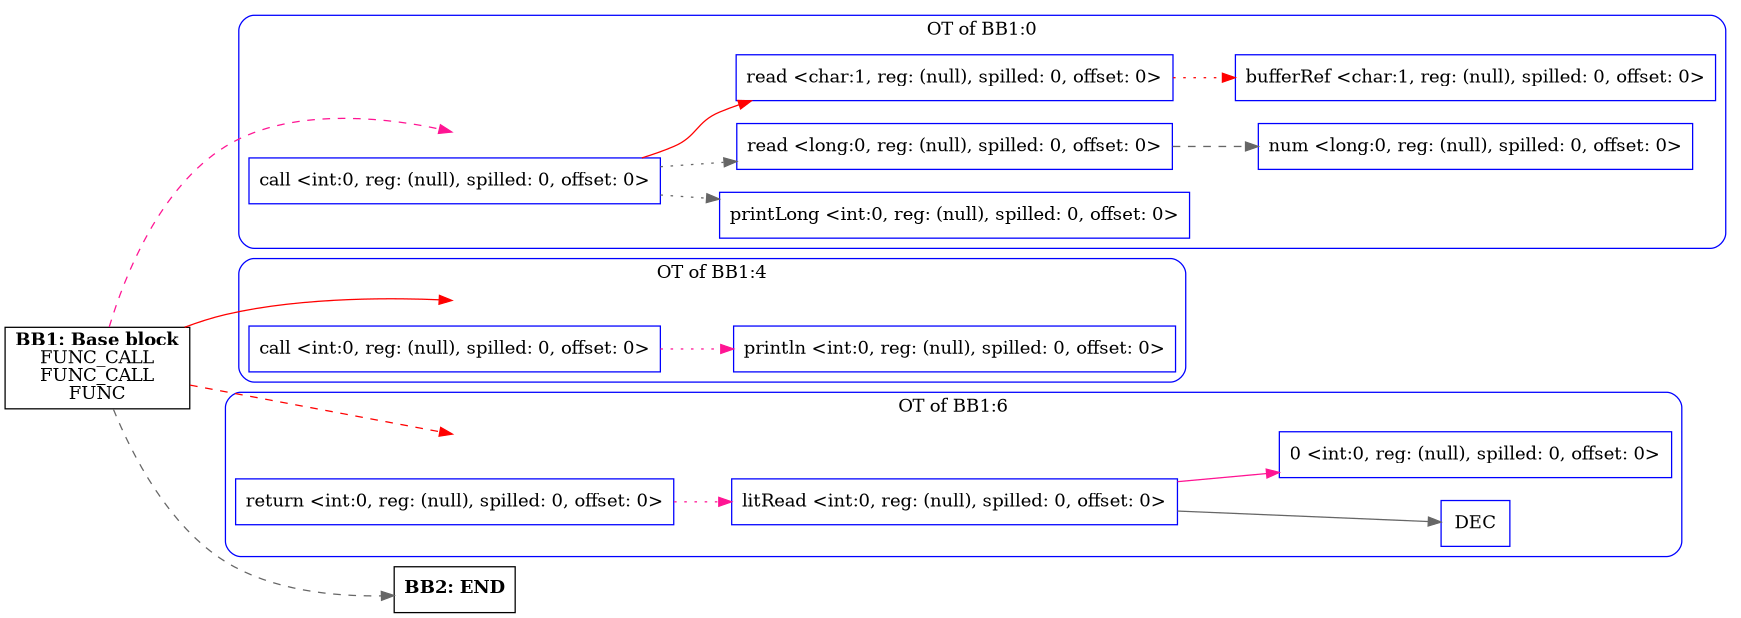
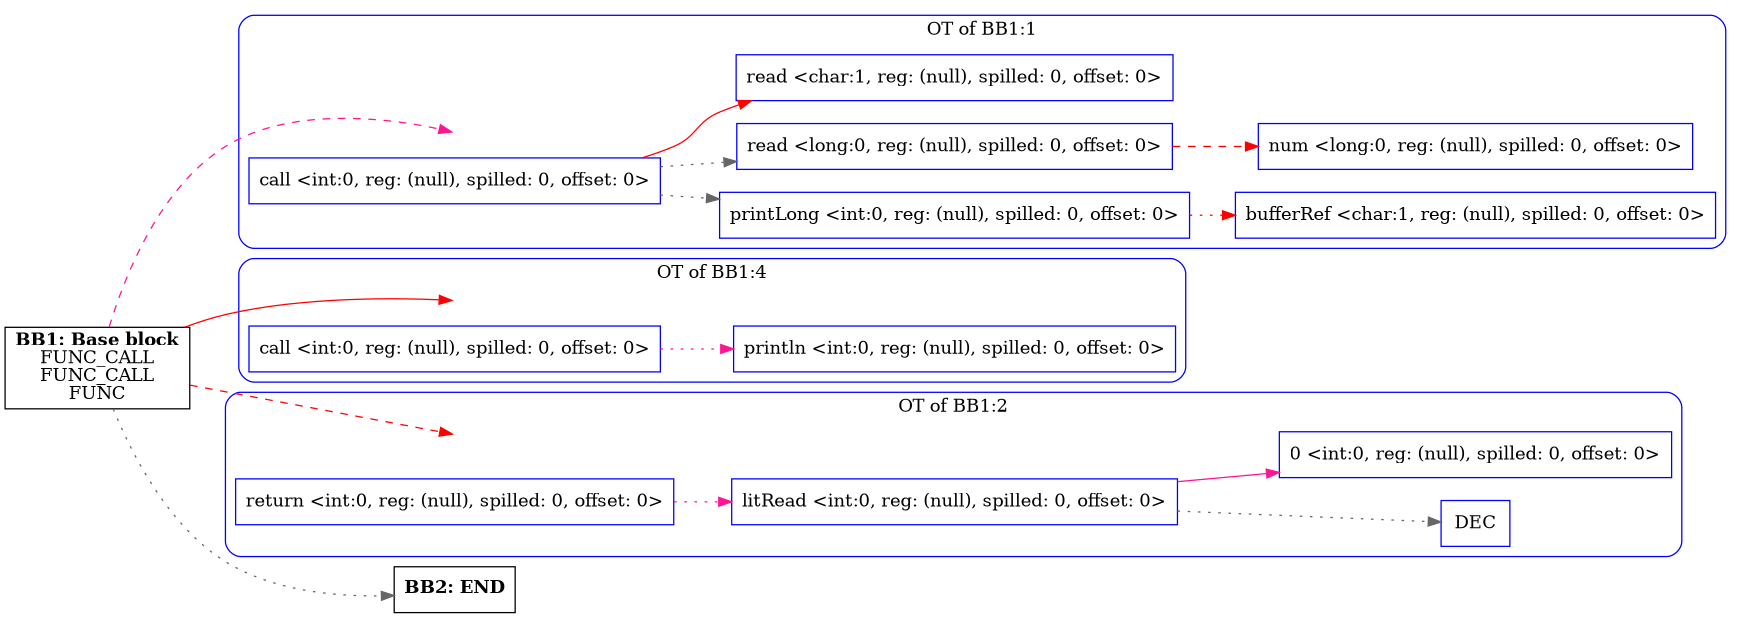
cluster "OT of BB1:0": label "OT of BB1:0" -> "OT of BB1:1"
edge "read <char:1, reg: (null), spilled: 0, offset: 0>" -> "bufferRef <char:1, reg: (null), spilled: 0, offset: 0>": now "printLong <int:0, reg: (null), spilled: 0, offset: 0>" -> "bufferRef <char:1, reg: (null), spilled: 0, offset: 0>"
edge "read <long:0, reg: (null), spilled: 0, offset: 0>" -> "num <long:0, reg: (null), spilled: 0, offset: 0>": color gray40 -> red
cluster "OT of BB1:6": label "OT of BB1:6" -> "OT of BB1:2"
edge "litRead <int:0, reg: (null), spilled: 0, offset: 0>" -> "DEC": style solid -> dotted
edge "BB1: Base block" -> "BB2: END": style dashed -> dotted
